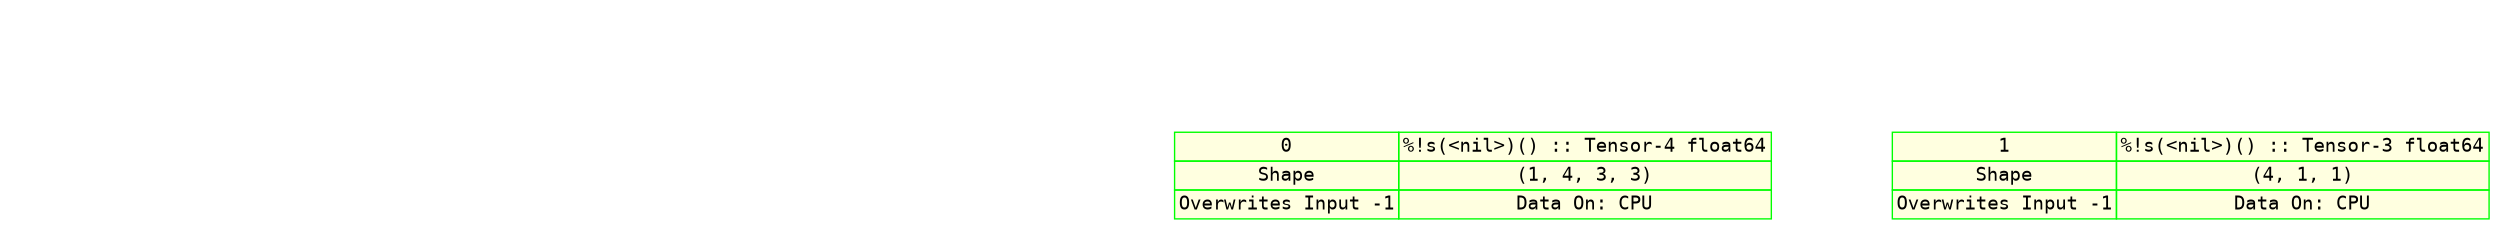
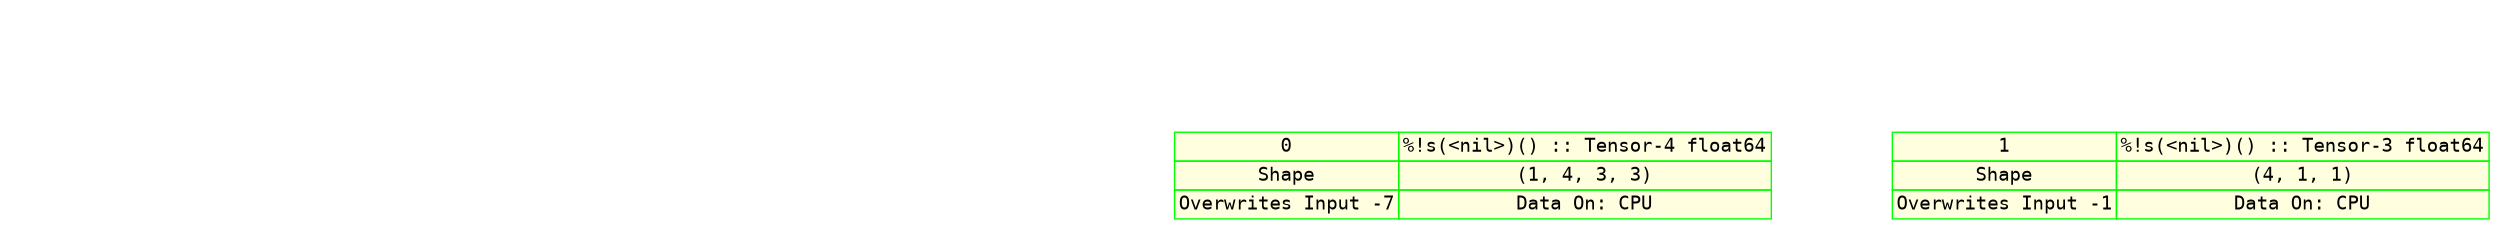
node "0": text "Overwrites Input -1" -> "Overwrites Input -7"
